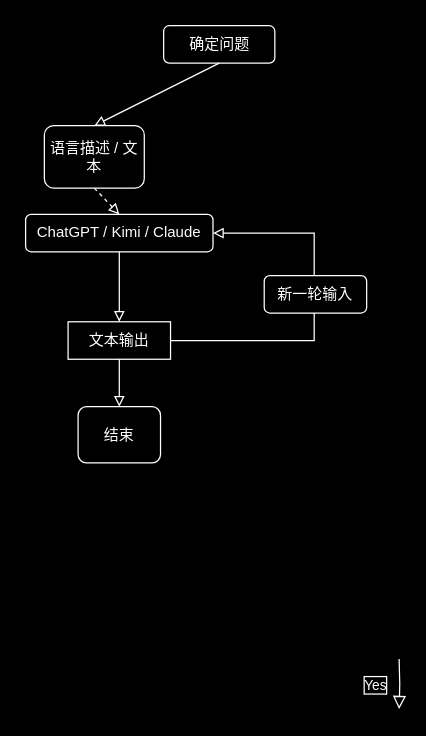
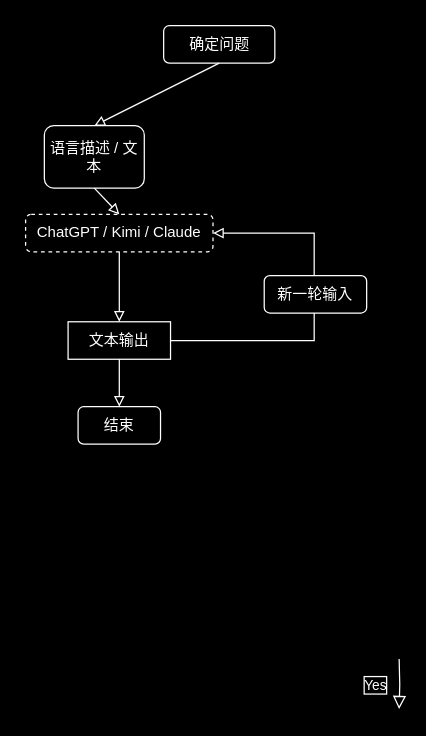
edge "语言描述 / 文本" -> "ChatGPT / Kimi / Claude": style dashed -> solid
node "ChatGPT / Kimi / Claude": style solid -> dashed
node "结束": size 83x56 -> 83x38
